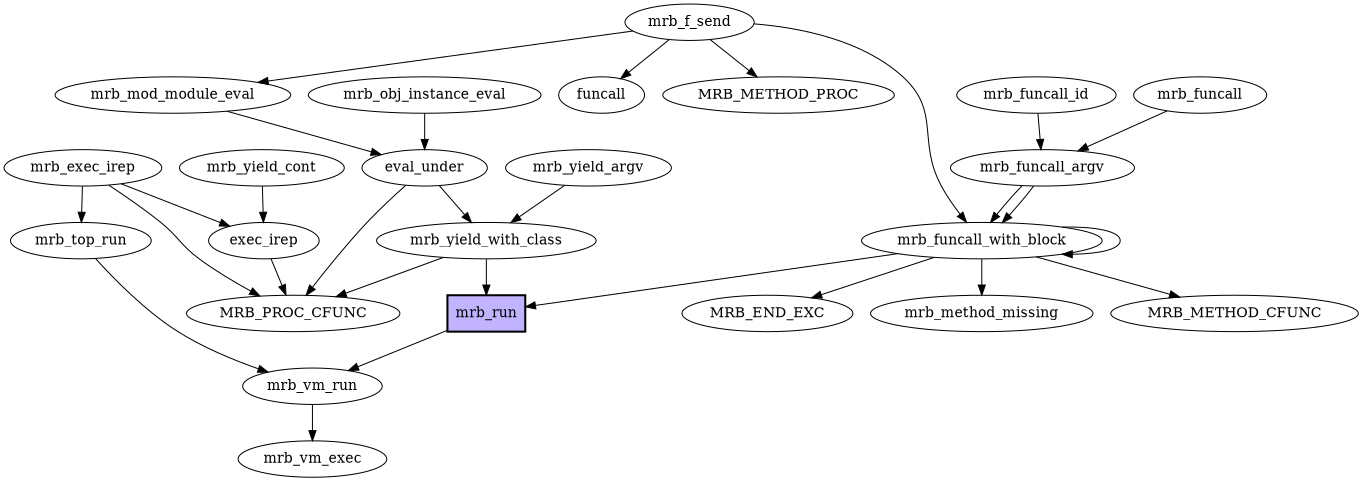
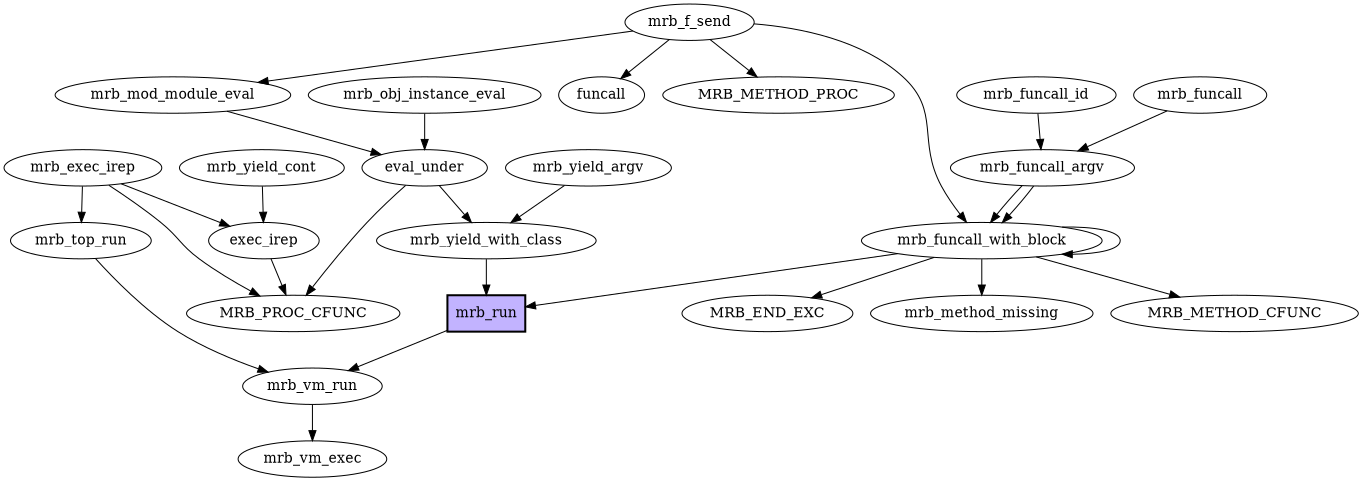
edge "mrb_yield_with_class" -> "MRB_PROC_CFUNC": removed
